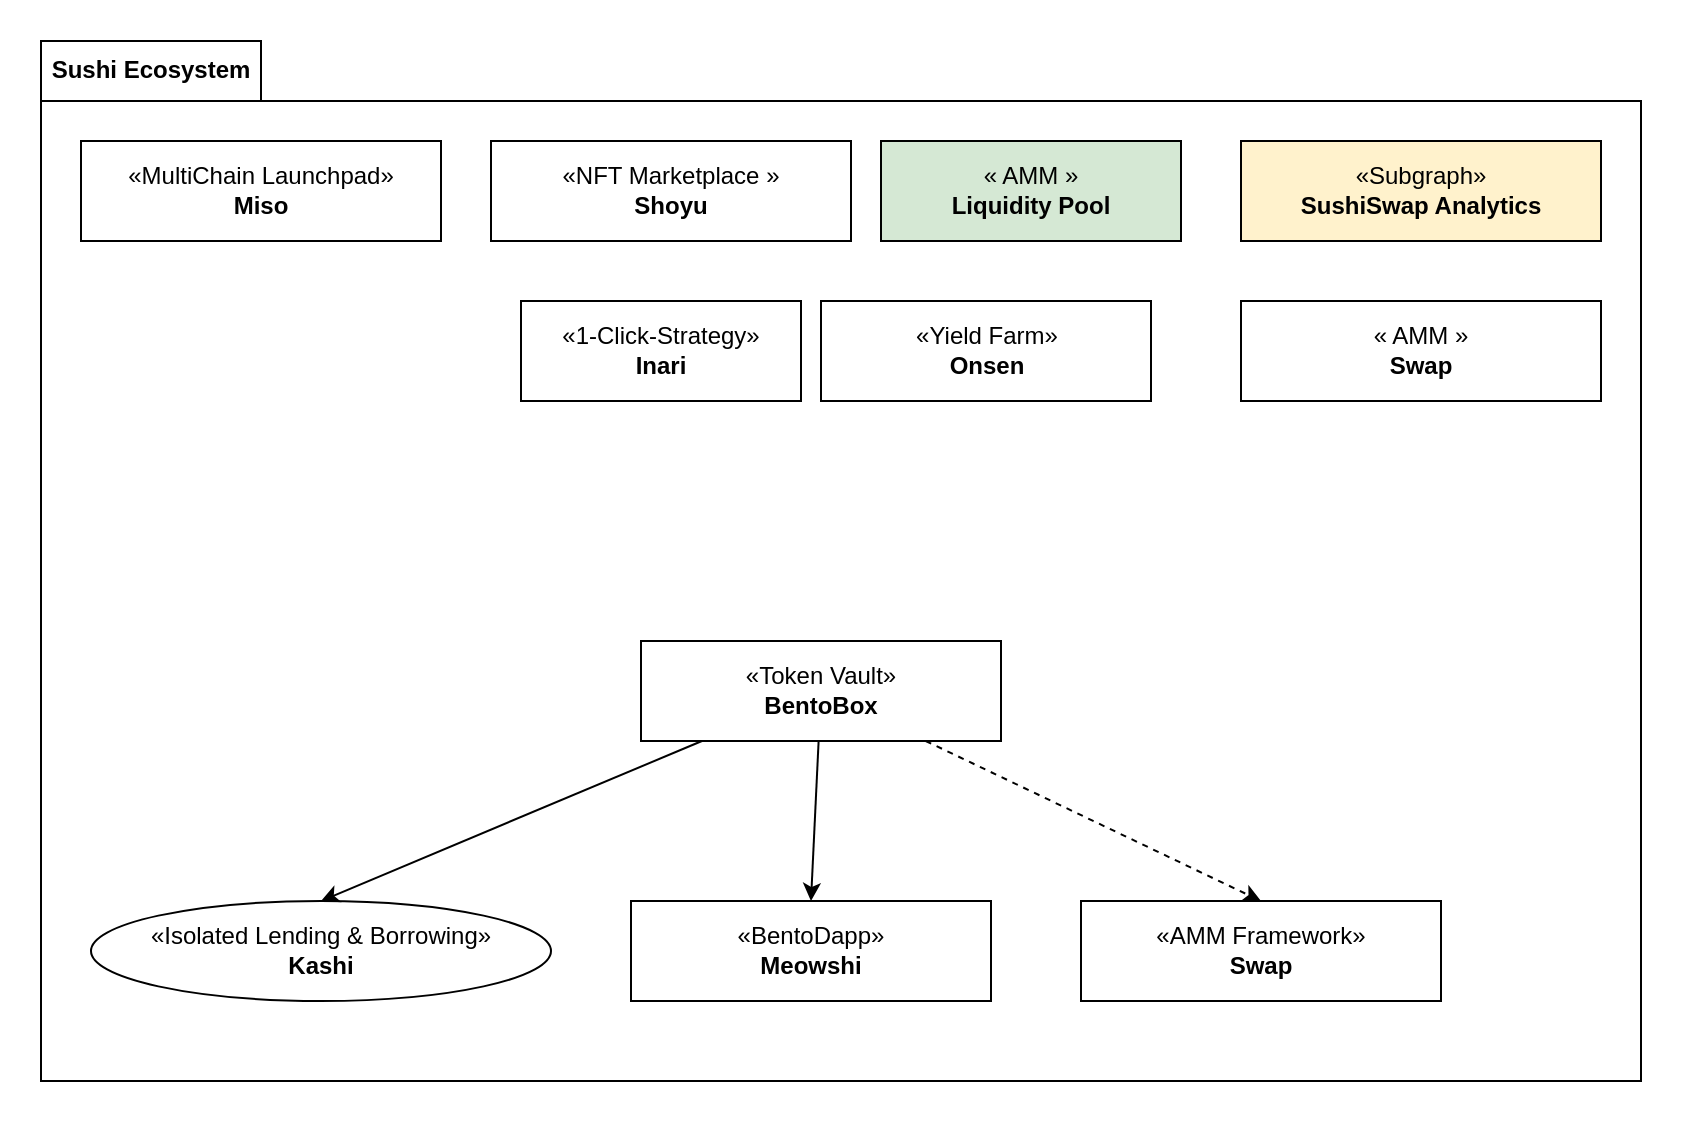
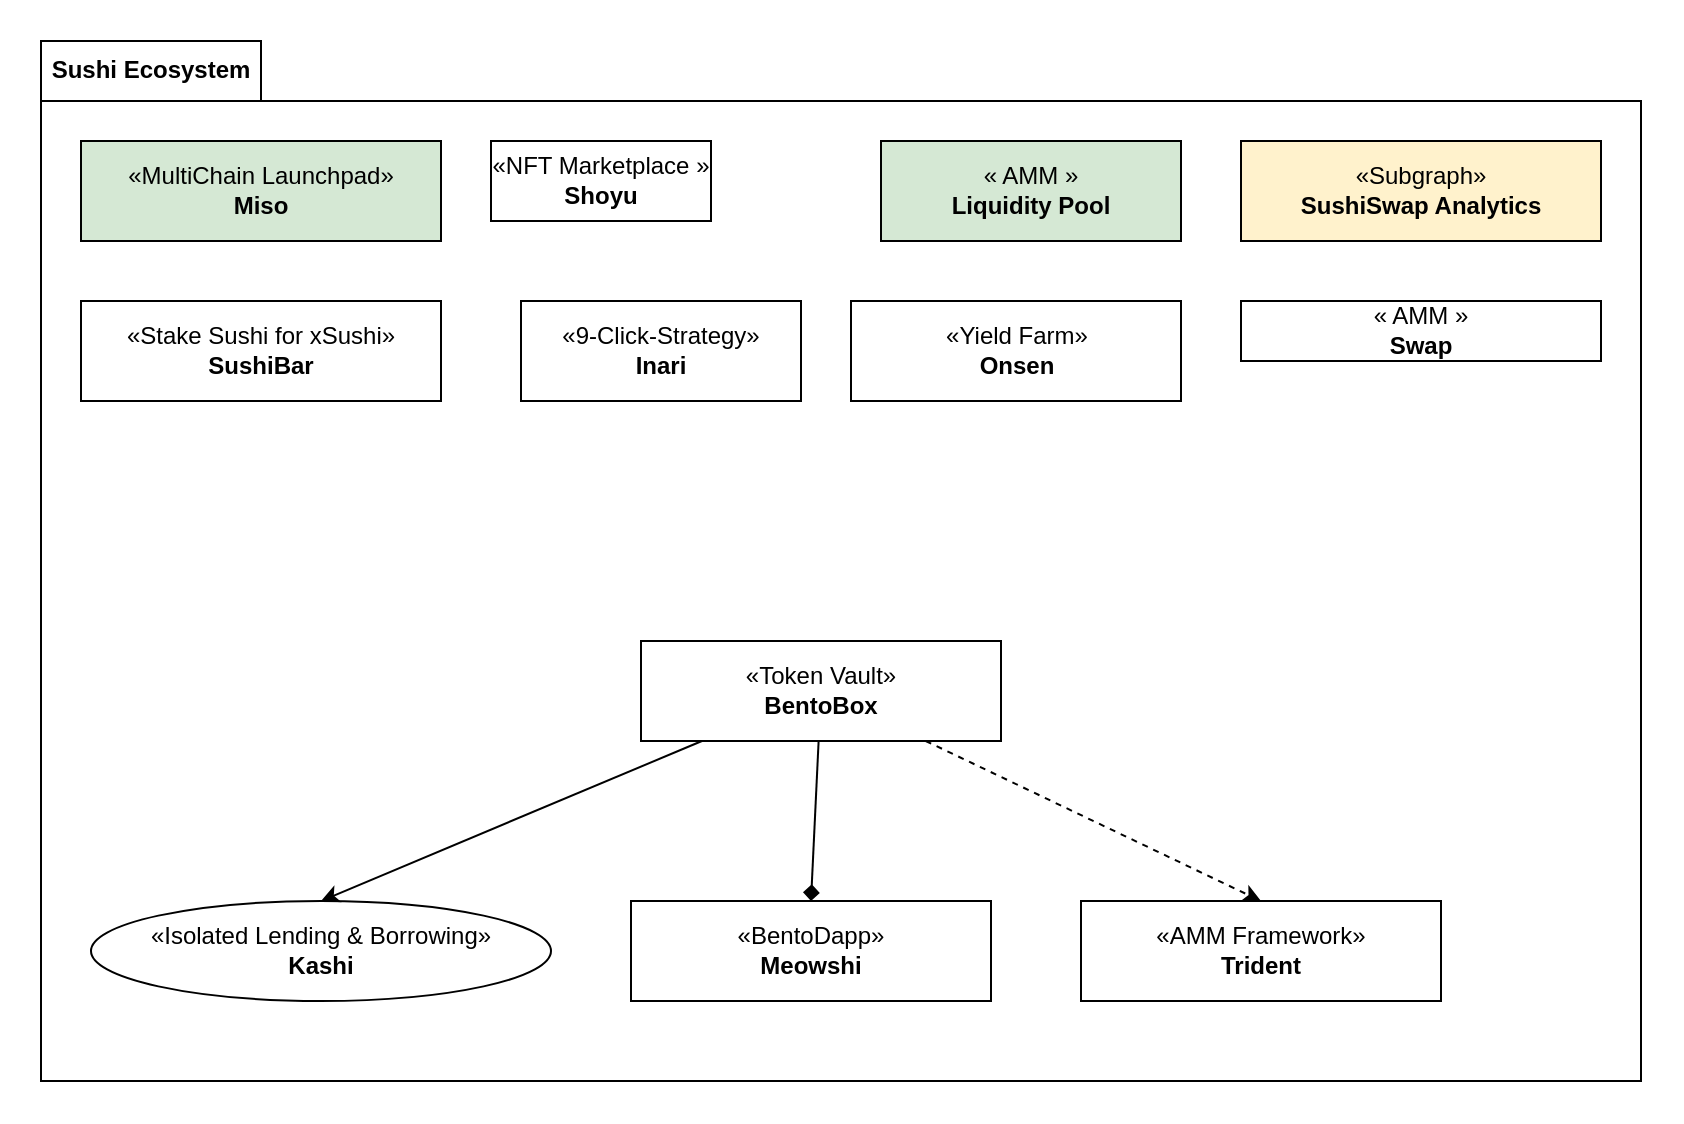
node "«MultiChain Launchpad» Miso": fillcolor #ffffff -> #d5e8d4
node "«NFT Marketplace » Shoyu": size 360x100 -> 220x80
node "«Stake Sushi for xSushi» SushiBar": added
node "«1-Click-Strategy» Inari": label "«1-Click-Strategy» Inari" -> "«9-Click-Strategy» Inari"
node "«Yield Farm» Onsen": moved (986, 351) -> (1016, 351)
node "« AMM » Swap": size 360x100 -> 360x60
edge "«Token Vault» BentoBox" -> "«BentoDapp» Meowshi": arrowhead classic -> diamond
node "«AMM Framework» Swap": label "«AMM Framework» Swap" -> "«AMM Framework» Trident"
